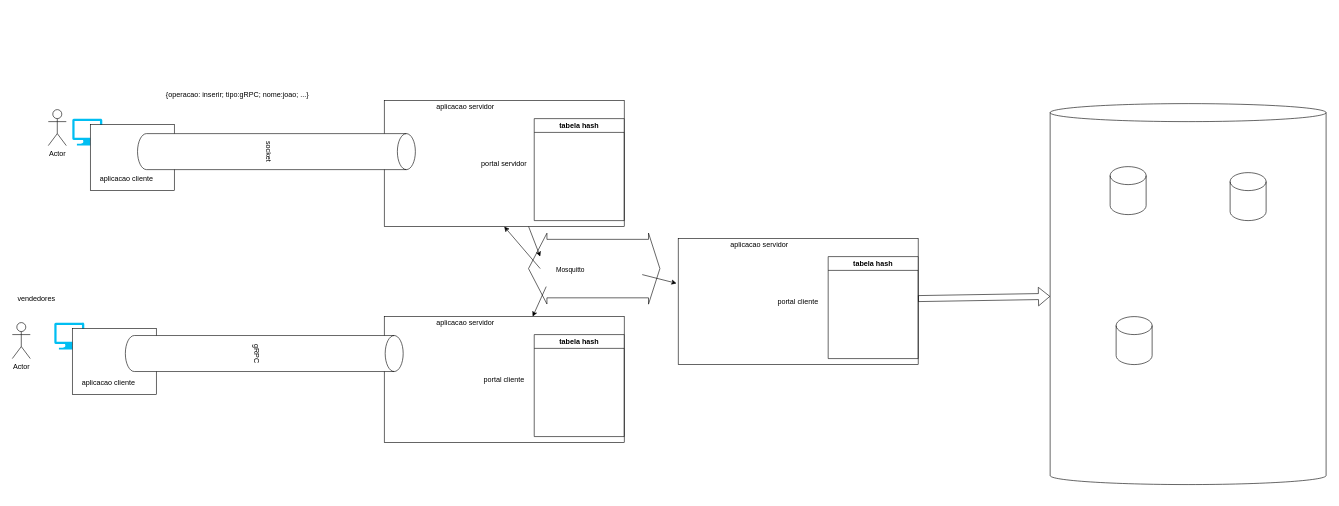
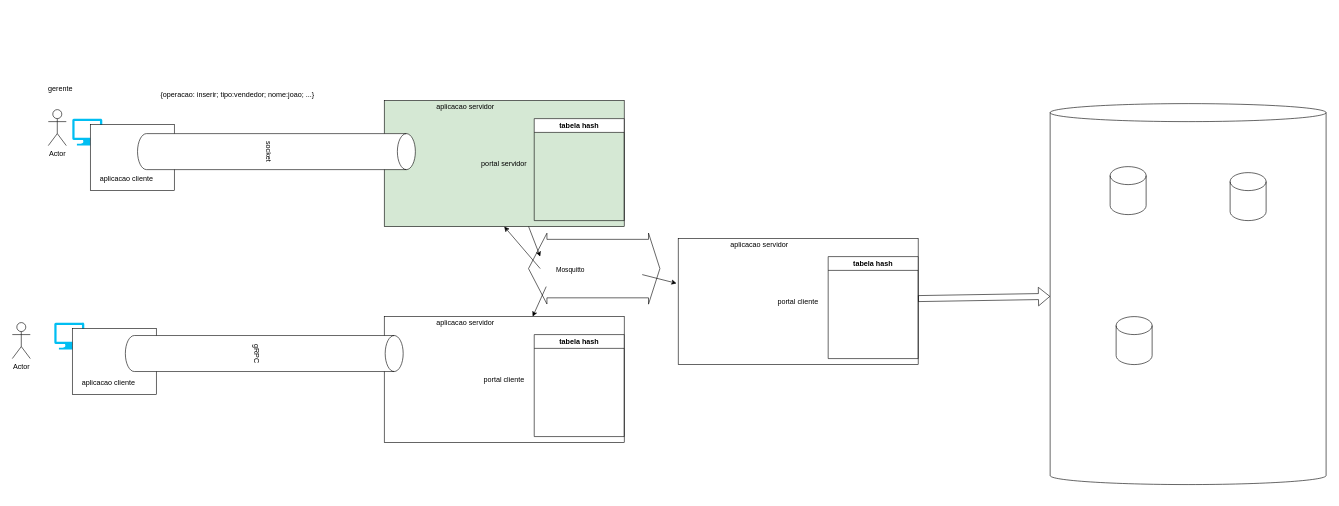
node "gerente": added
node "{operacao: inserir; tipo:gRPC; nome:joao; ...}": label "{operacao: inserir; tipo:gRPC; nome:joao; ...}" -> "{operacao: inserir; tipo:vendedor; nome:joao; ...}"
node "portal servidor": fillcolor #ffffff -> #d5e8d4
node "vendedores": removed
